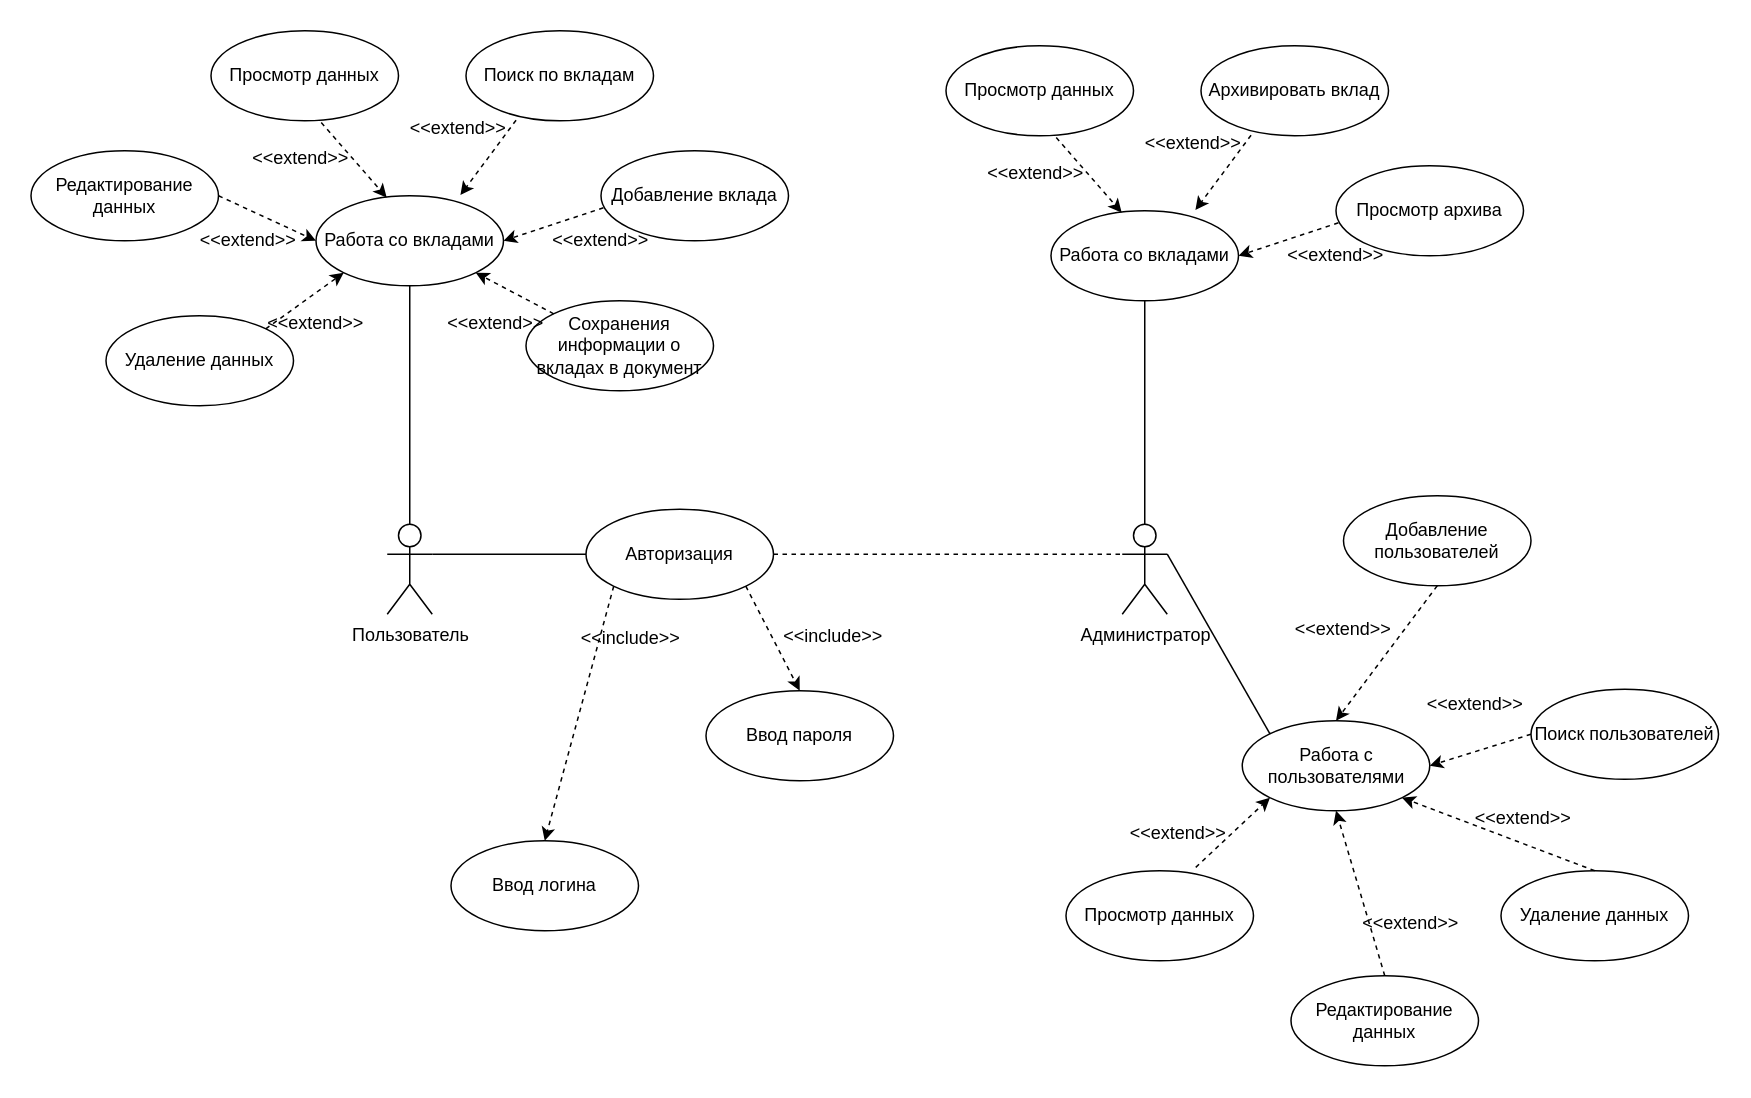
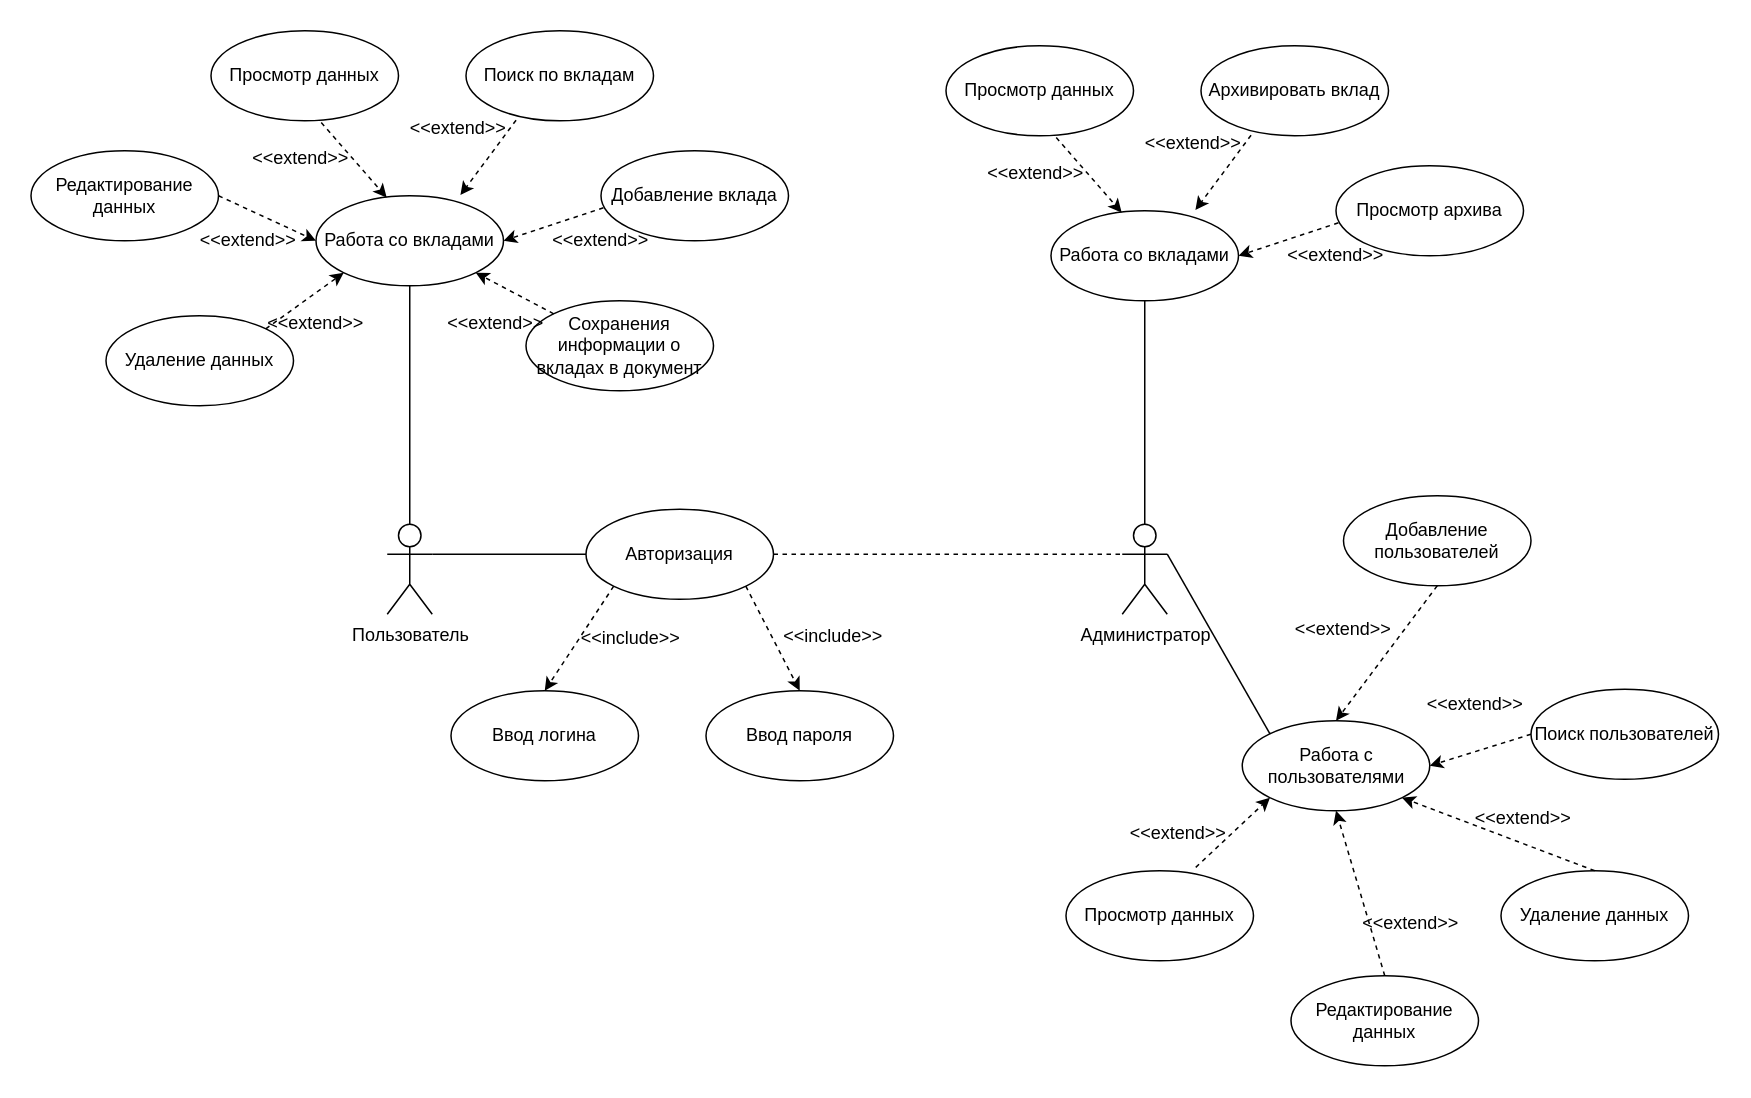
node "Ввод логина": moved (545, 886) -> (545, 736)
